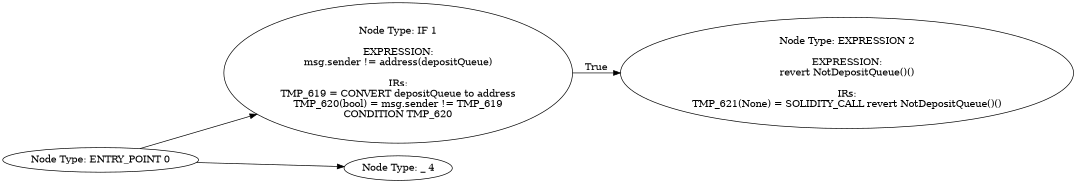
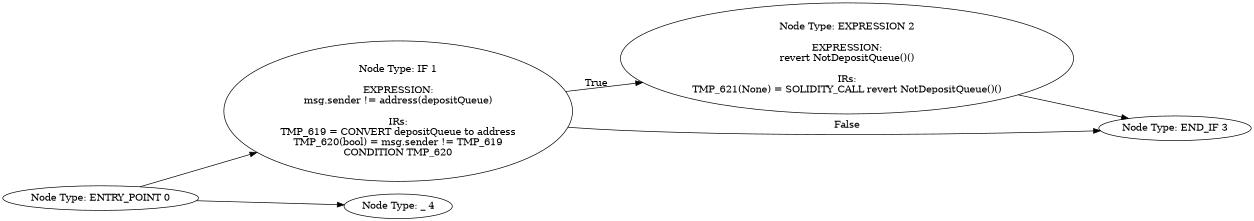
node "Node Type: END_IF 3": added
